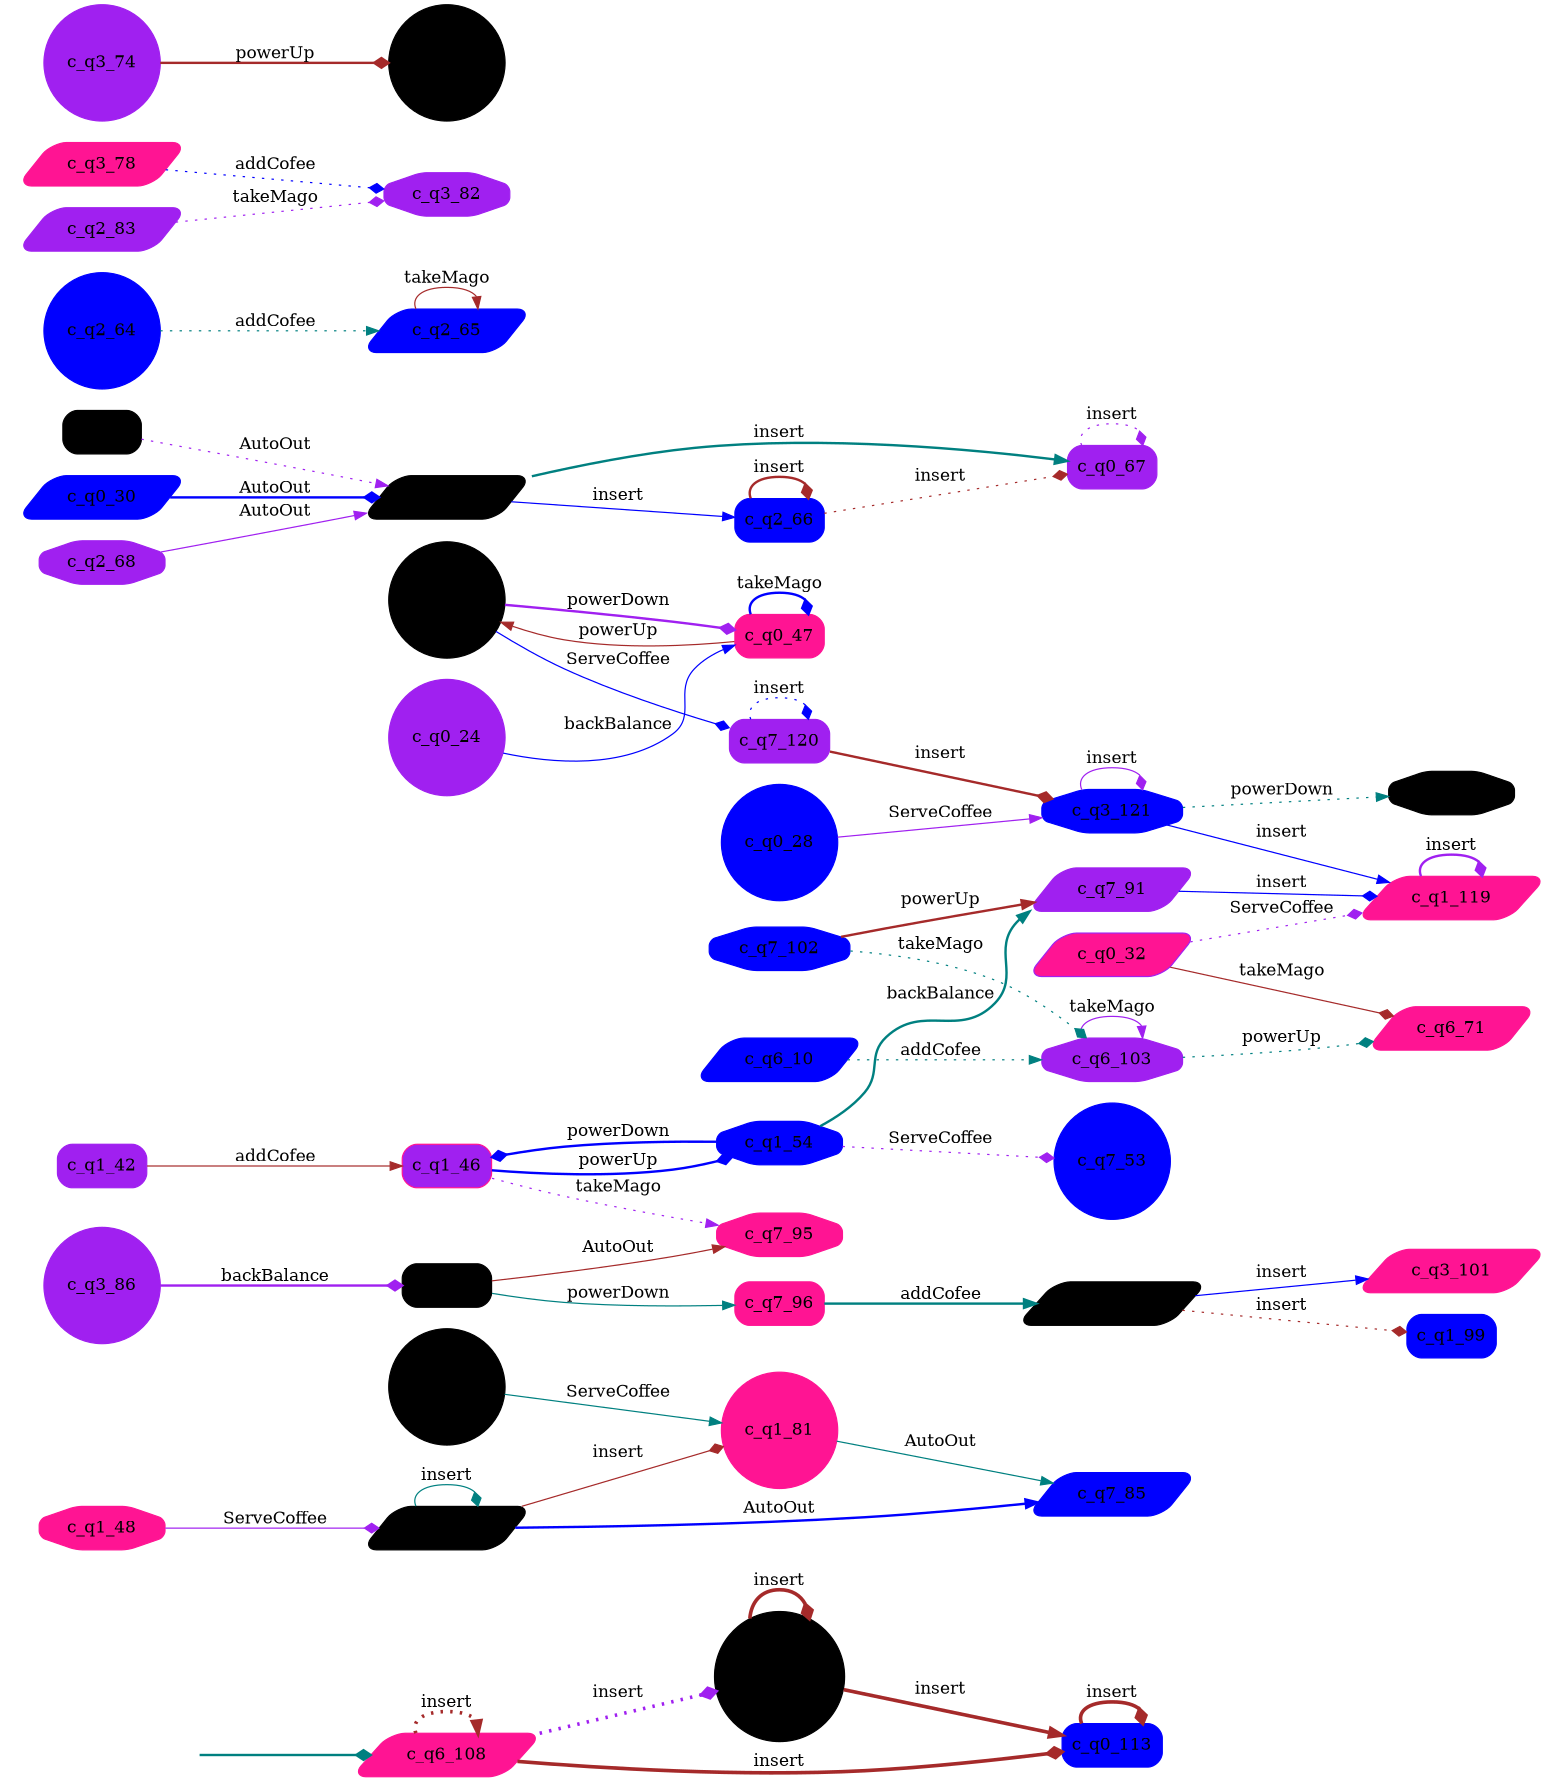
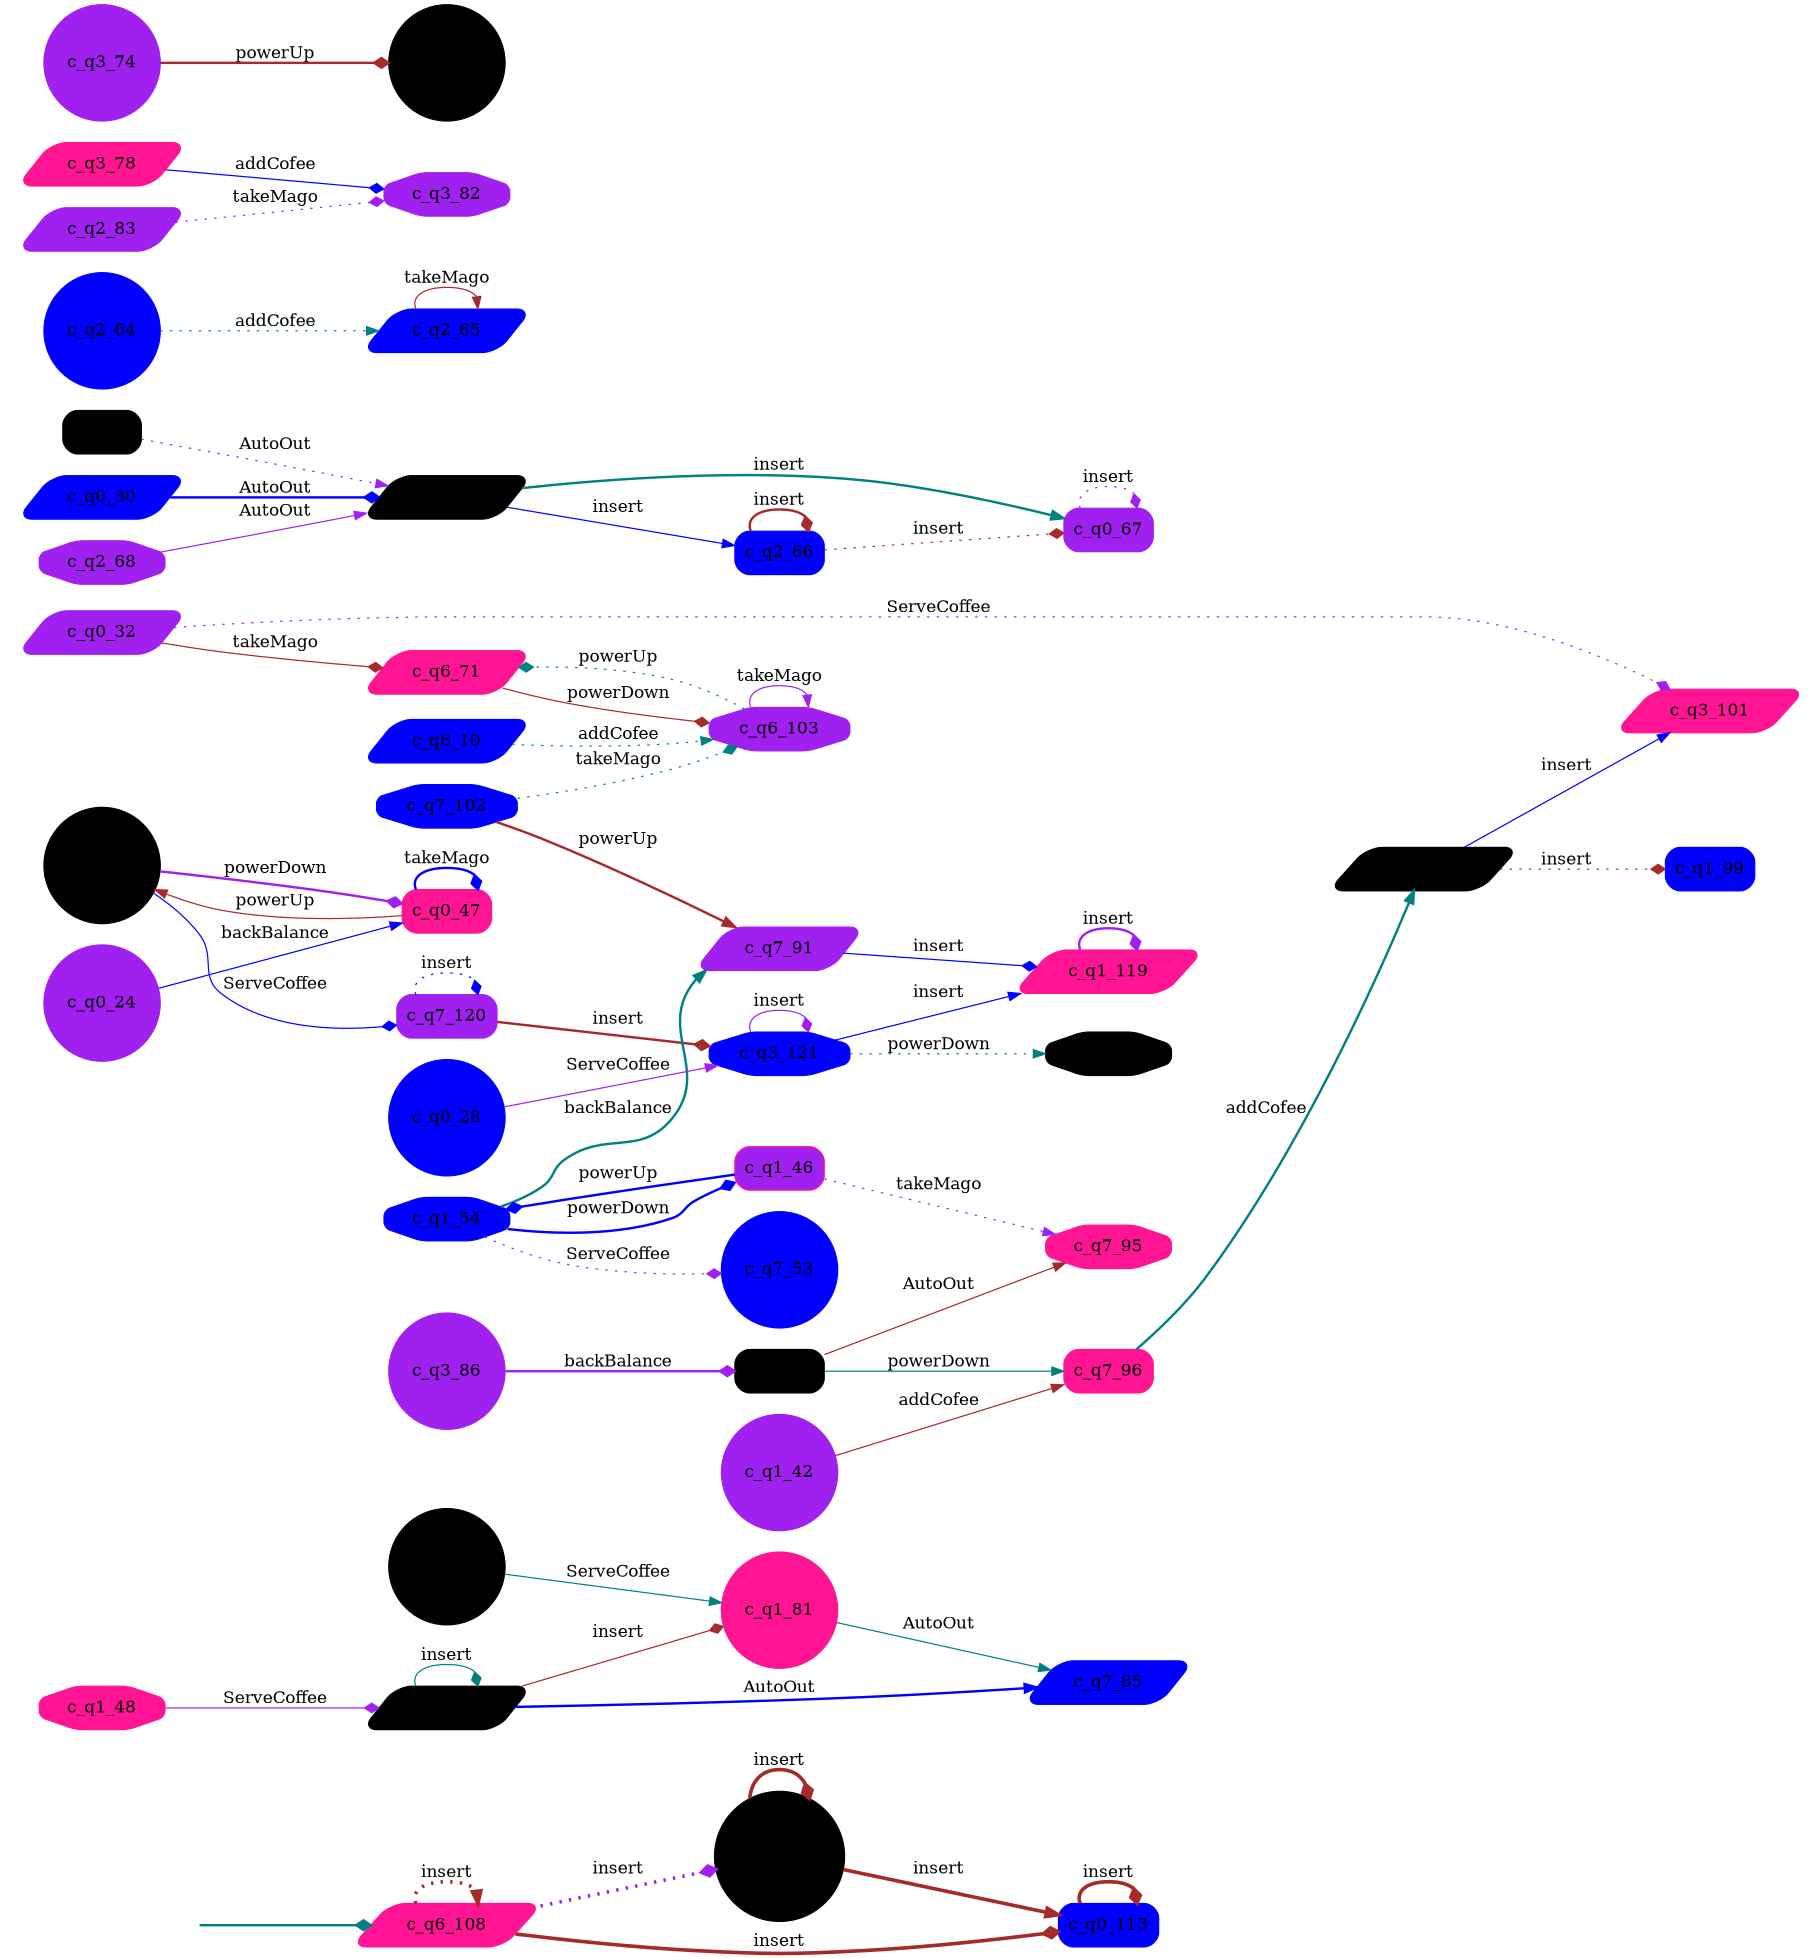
edge "c_q3_78" -> "c_q3_82": style dotted -> solid
edge "c_q6_71" -> "c_q6_103": added, label "powerDown"
edge "c_q0_32" -> "c_q1_119": now "c_q0_32" -> "c_q3_101"
node "c_q0_32": fillcolor deeppink -> purple
node "c_q1_42": shape box -> circle
edge "c_q1_42" -> "c_q1_46": now "c_q1_42" -> "c_q7_96"
